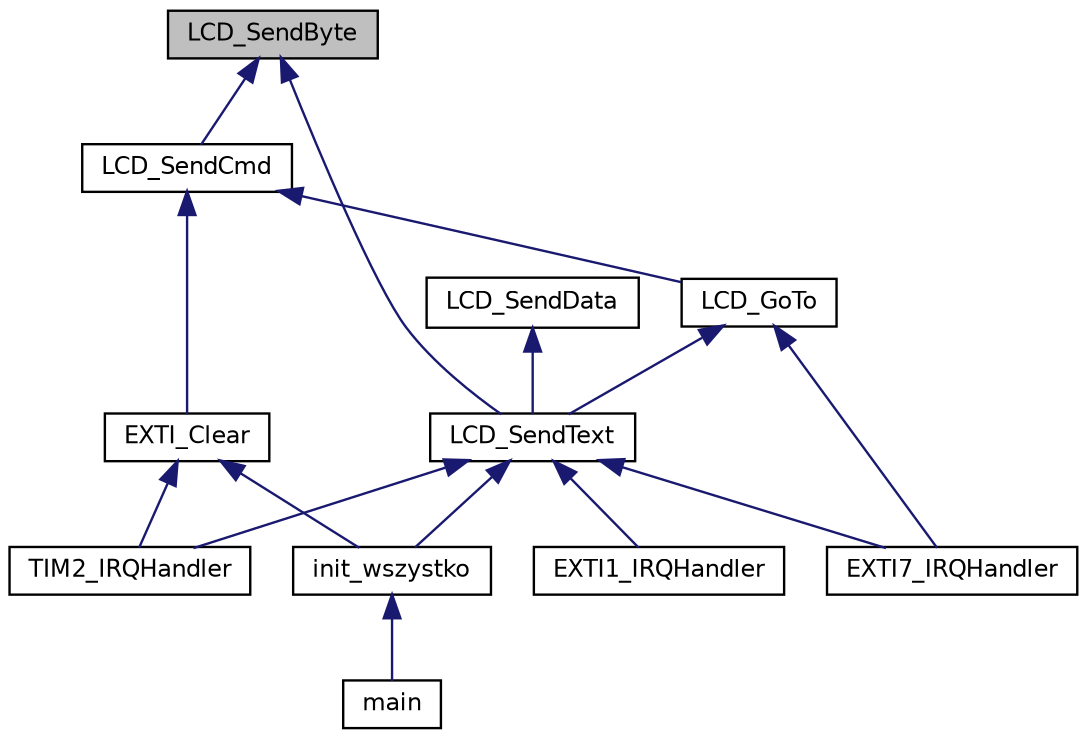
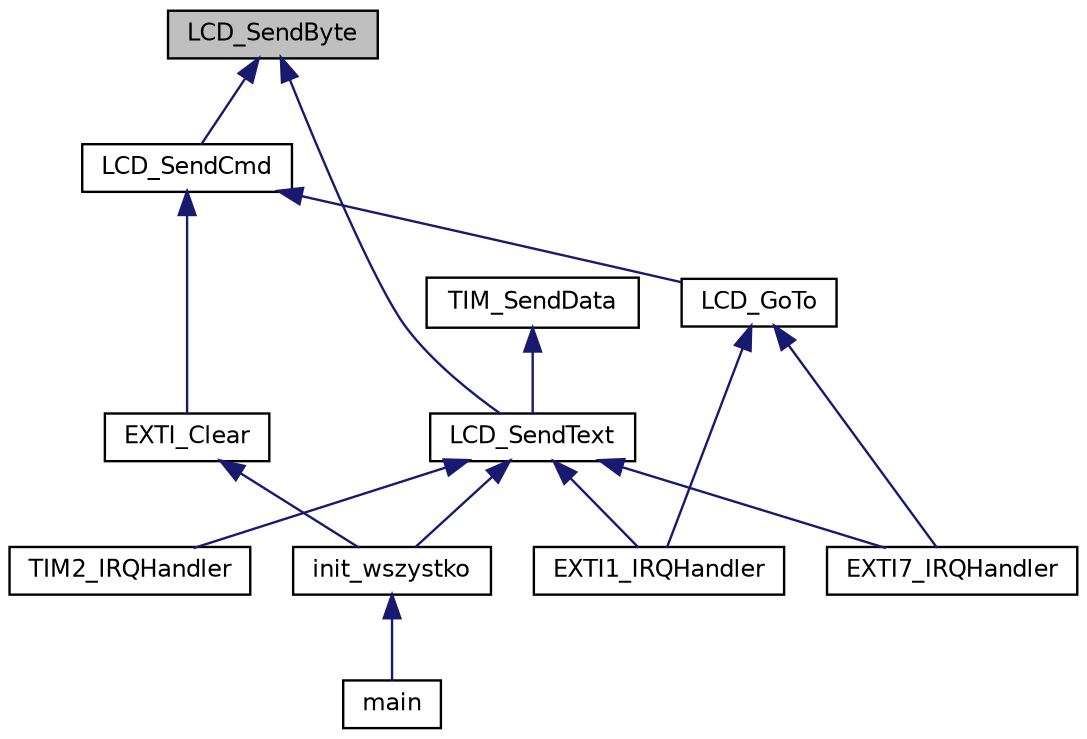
node "LCD_SendData": label "LCD_SendData" -> "TIM_SendData"
edge "LCD_SendText" -> "LCD_GoTo": now "EXTI1_IRQHandler" -> "LCD_GoTo"
edge "TIM2_IRQHandler" -> "EXTI_Clear": removed
